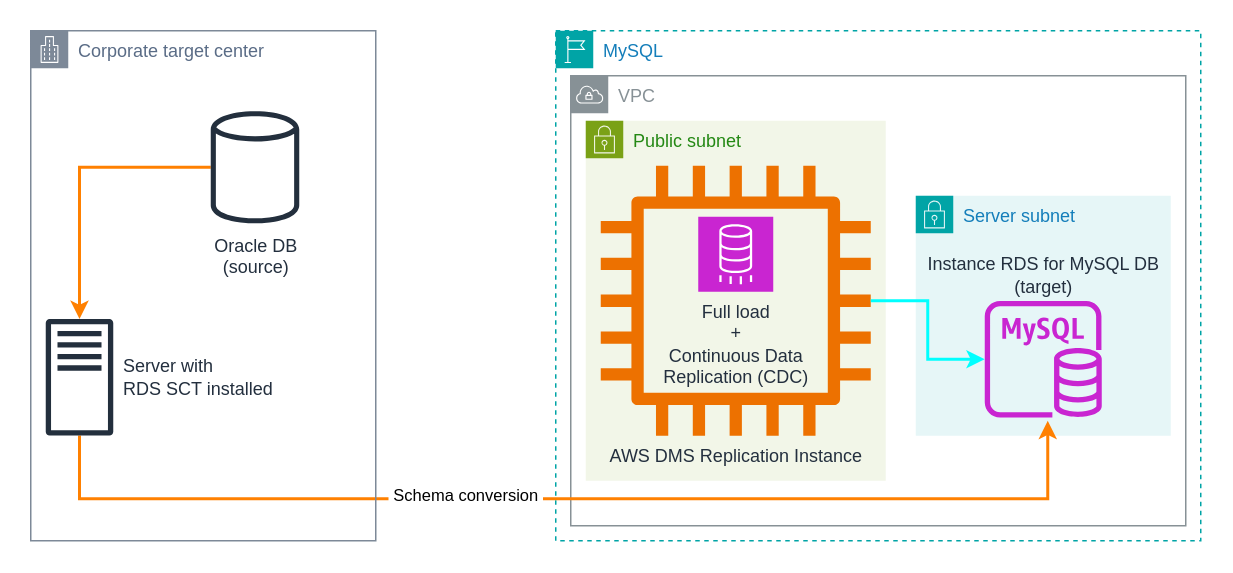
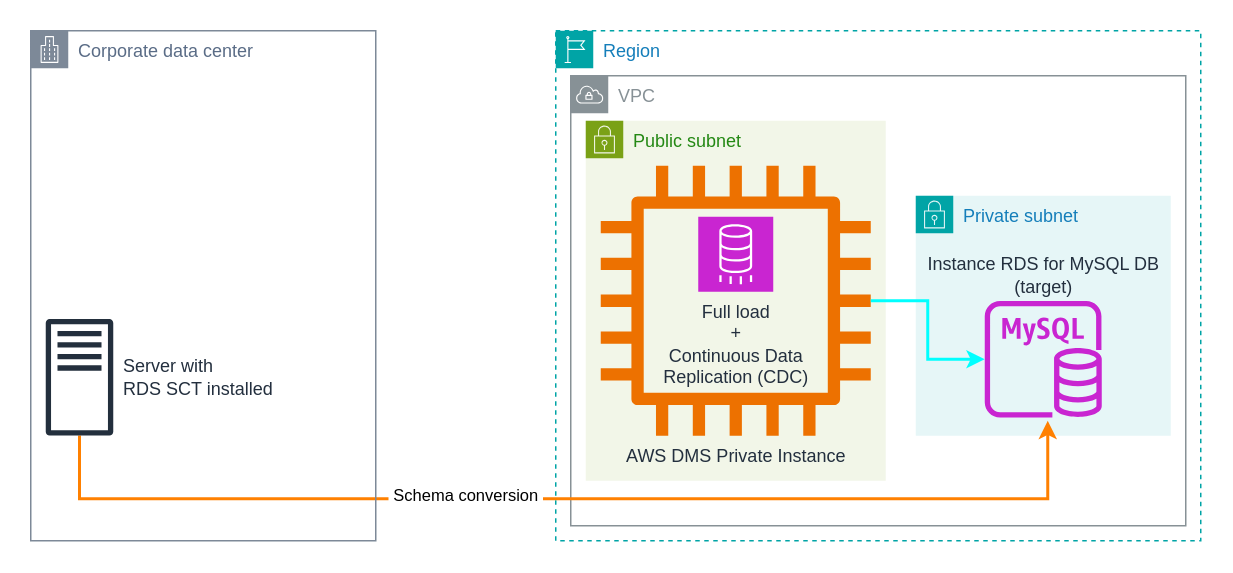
node "Corporate target center": label "Corporate target center" -> "Corporate data center"
node "MySQL": label "MySQL" -> "Region"
node "Oracle DB (source)": removed
edge "Oracle DB (source)" -> "Server with RDS SCT installed": removed
node "Server subnet": label "Server subnet" -> "Private subnet"
node "AWS DMS Replication Instance": label "AWS DMS Replication Instance" -> "AWS DMS Private Instance"
